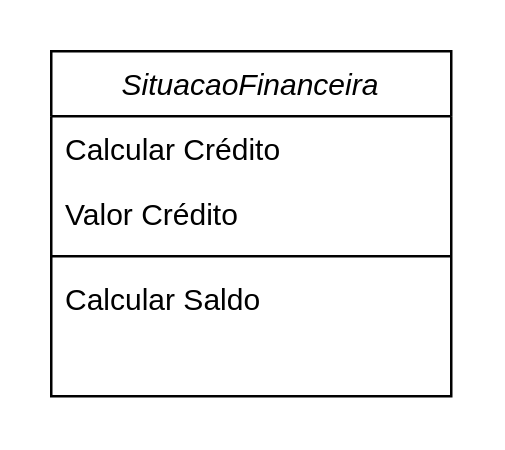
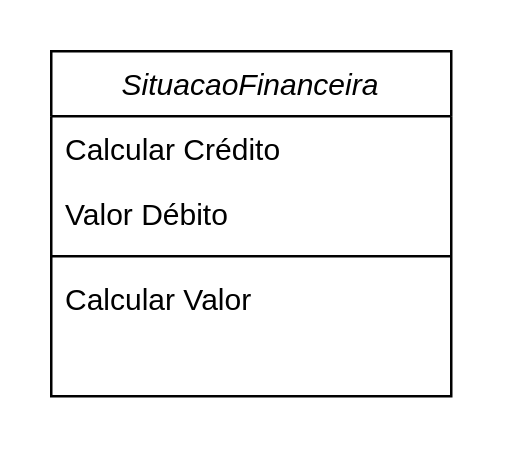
node "Valor Crédito": label "Valor Crédito" -> "Valor Débito"
node "Calcular Saldo": label "Calcular Saldo" -> "Calcular Valor"
